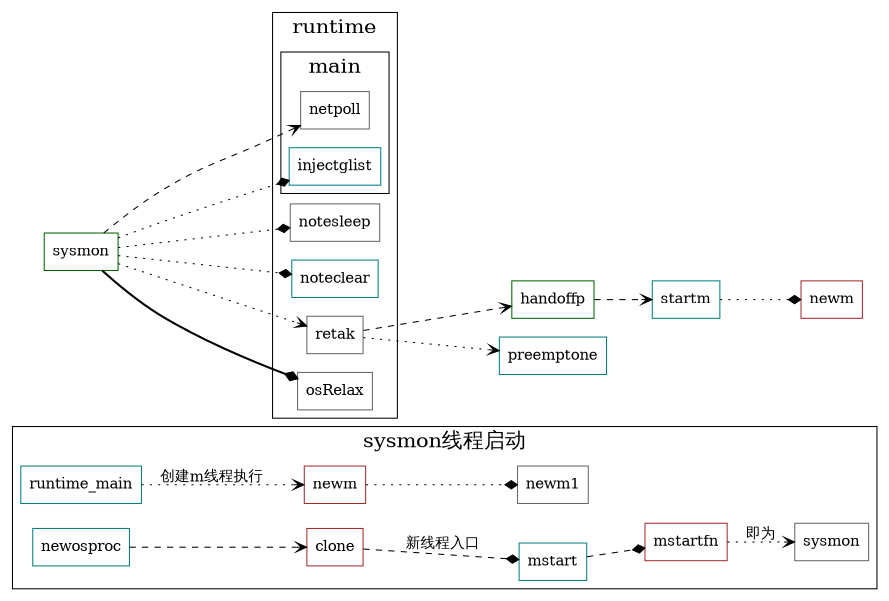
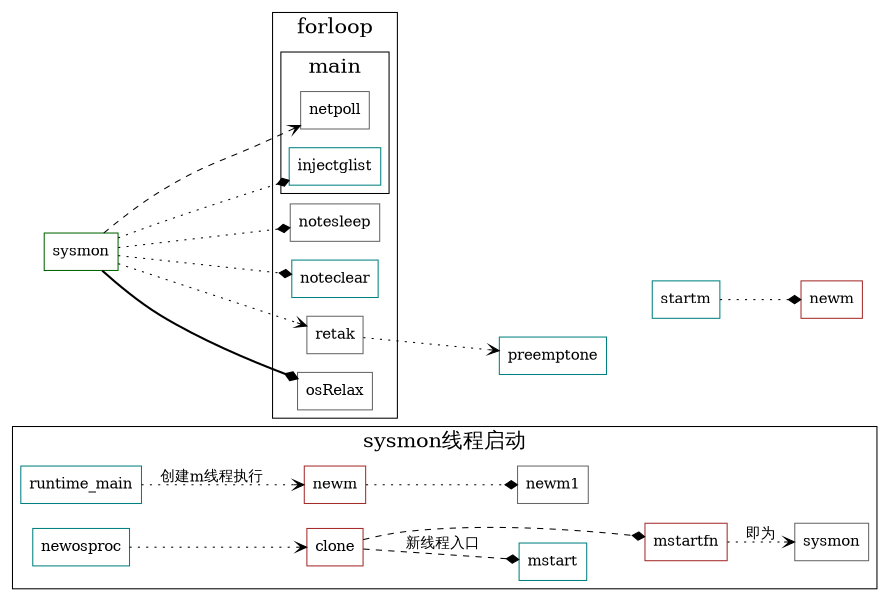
cluster "runtime": label "runtime" -> "forloop"
node "handoffp": removed
edge "newosproc" -> "clone": style dashed -> dotted
edge "mstart" -> "mstartfn": now "clone" -> "mstartfn"
